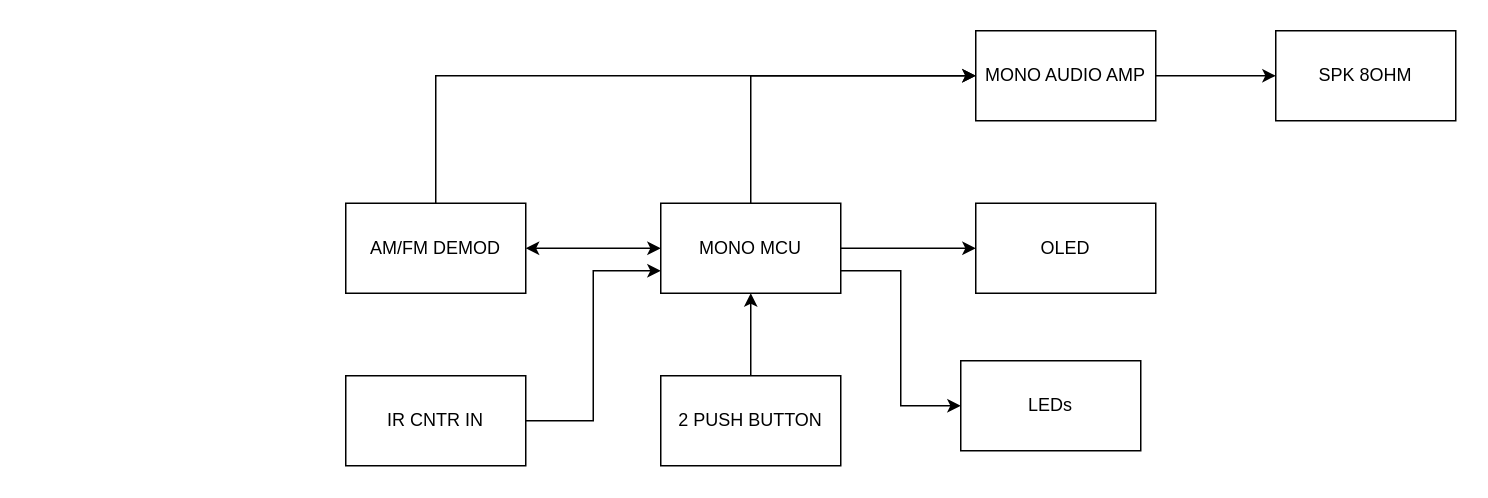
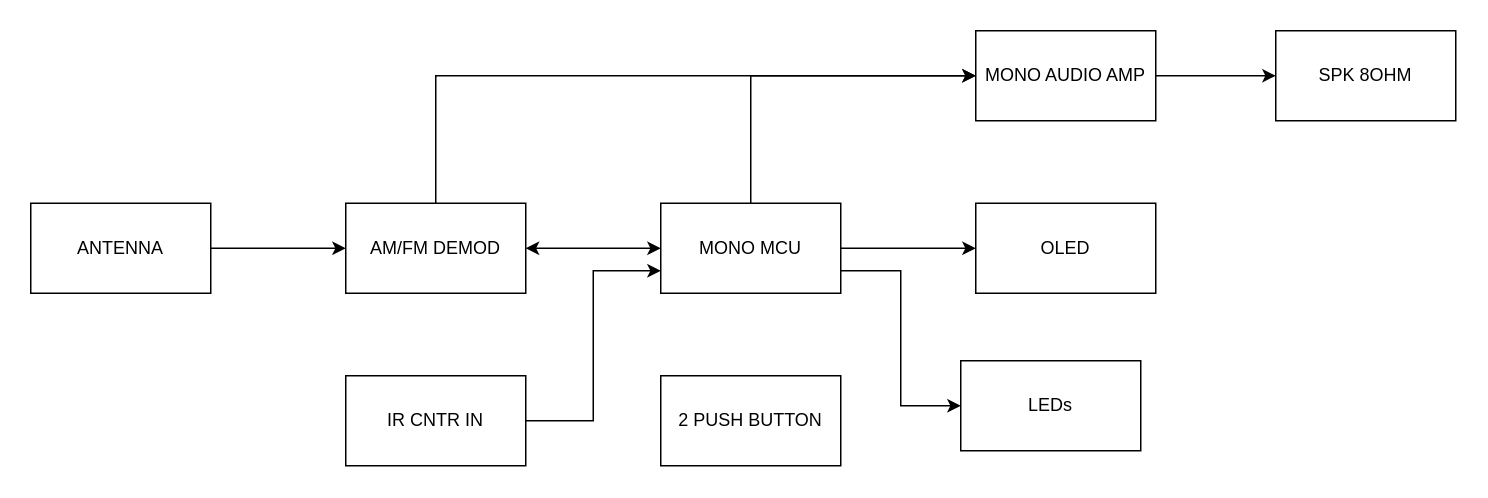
node "ANTENNA": added
edge "ANTENNA" -> "AM/FM DEMOD": added
edge "2 PUSH BUTTON" -> "MONO MCU": removed
